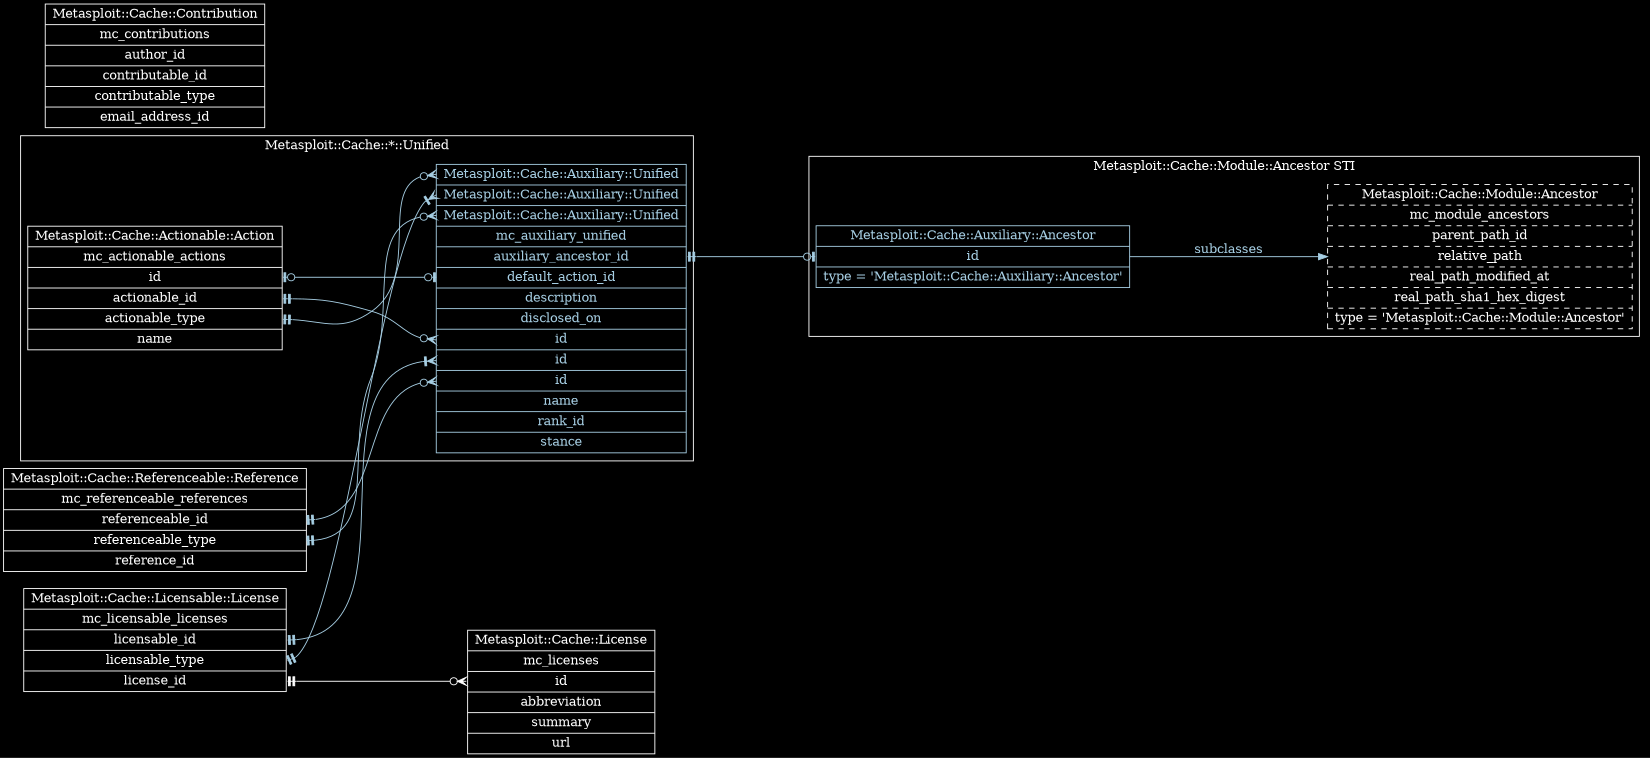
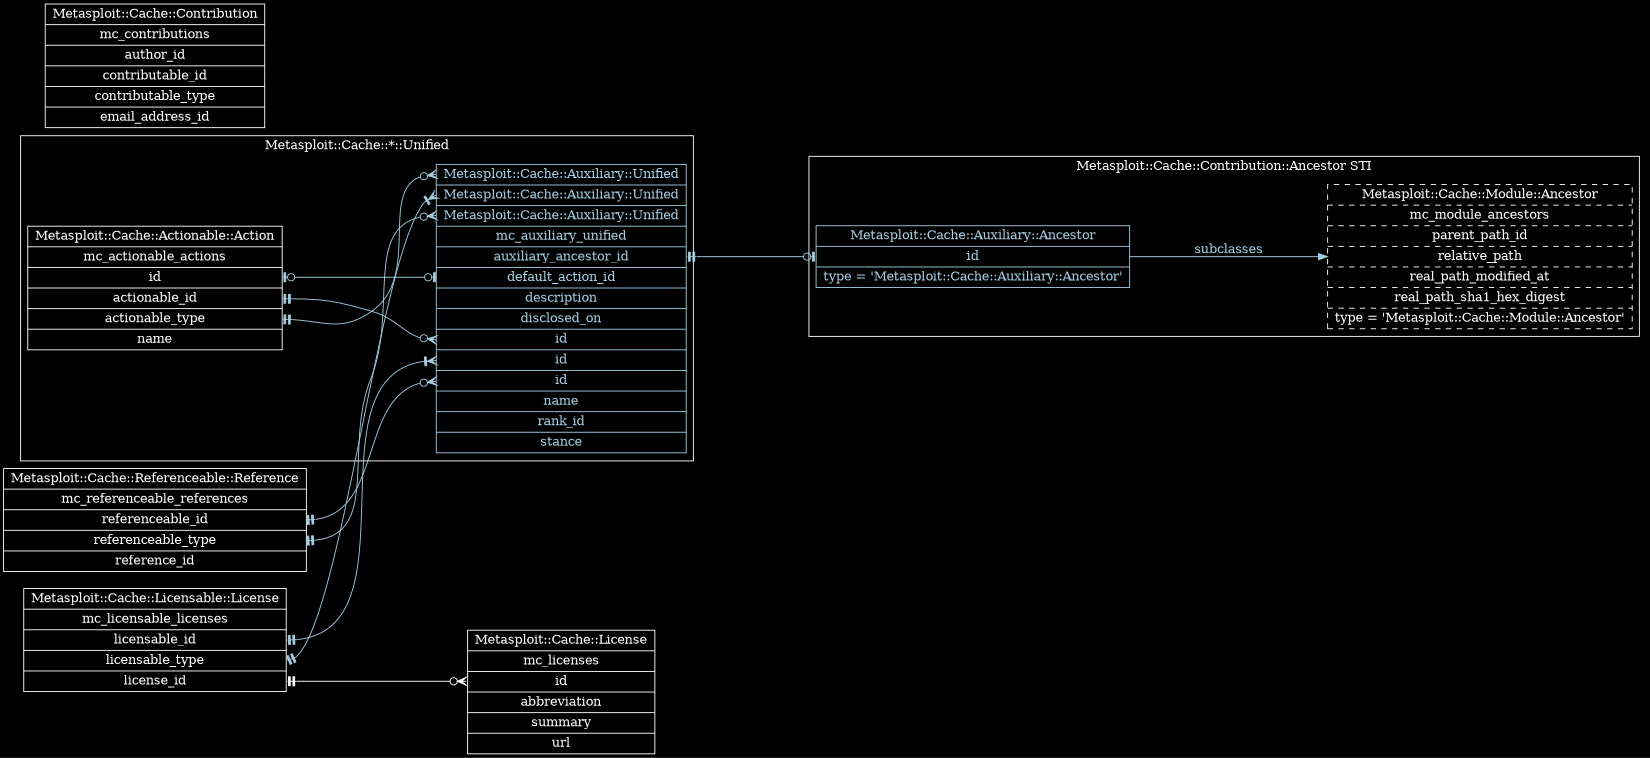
cluster "Metasploit::Cache::Module::Ancestor STI": label "Metasploit::Cache::Module::Ancestor STI" -> "Metasploit::Cache::Contribution::Ancestor STI"
